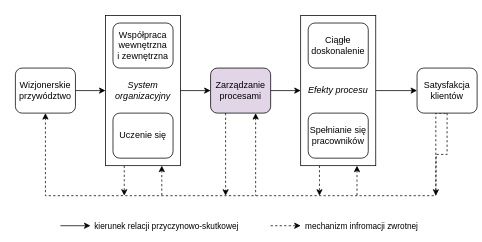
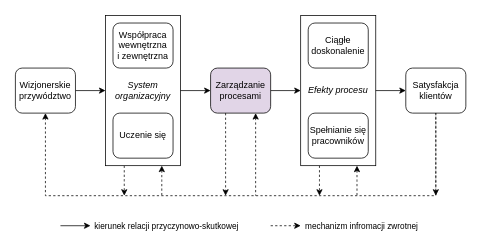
node "Satysfakcja klientów": moved (447, 90) -> (435, 90)
